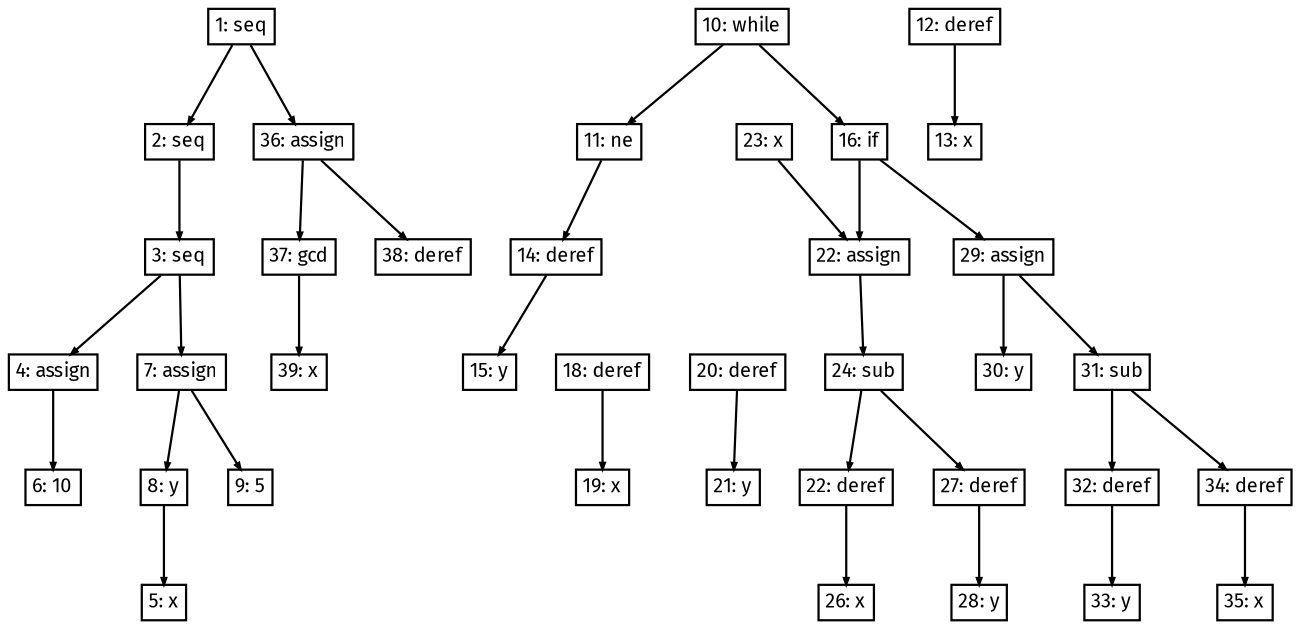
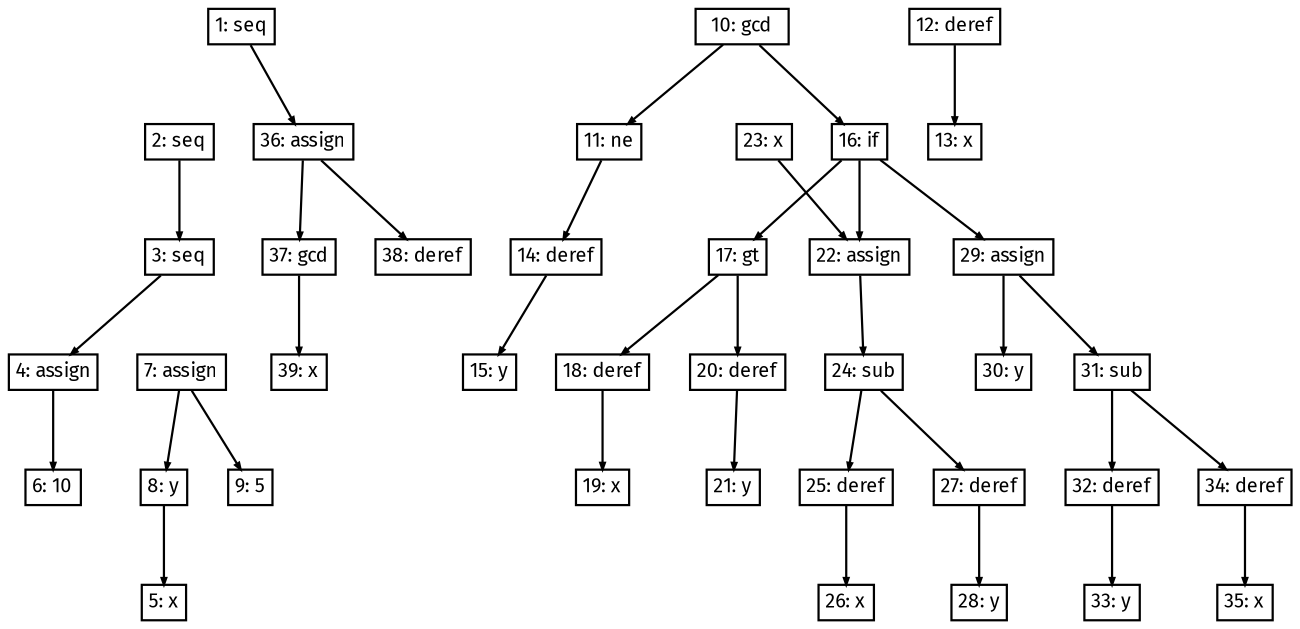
node "10: while": label "10: while" -> "10: gcd"
edge "1: seq" -> "2: seq": removed
node "17: gt": added
edge "3: seq" -> "7: assign": removed
node "22: deref": label "22: deref" -> "25: deref"
